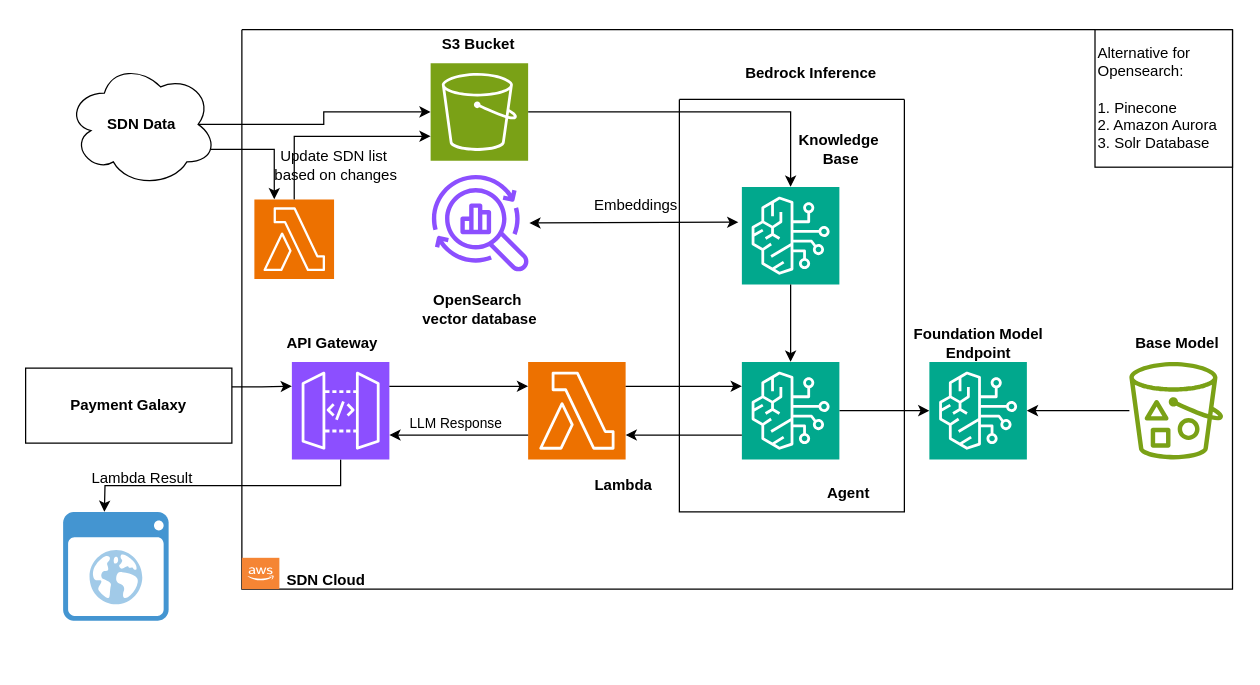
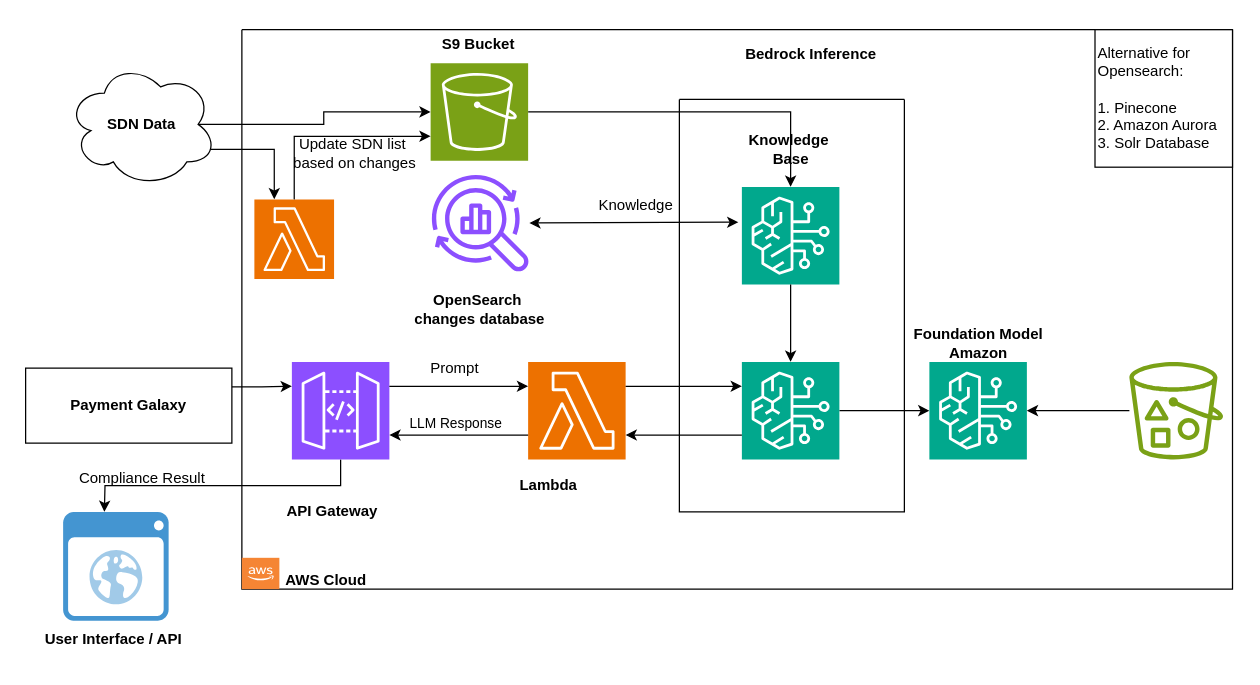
node "S3 Bucket": label "S3 Bucket" -> "S9 Bucket"
node "Bedrock Inference": moved (811, 73) -> (811, 55)
node "Knowledge Base": moved (841, 149) -> (791, 149)
node "Update SDN list based on changes": moved (336, 166) -> (354, 153)
node "Embeddings": label "Embeddings" -> "Knowledge"
node "OpenSearch vector database": label "OpenSearch vector database" -> "OpenSearch changes database"
node "API Gateway": moved (332, 343) -> (332, 512)
node "Foundation Model Endpoint": label "Foundation Model Endpoint" -> "Foundation Model Amazon"
node "Base Model": removed
node "Prompt": added
node "Lambda Result": label "Lambda Result" -> "Compliance Result"
node "Lambda": moved (623, 486) -> (548, 486)
node "Agent": removed
node "SDN Cloud": label "SDN Cloud" -> "AWS Cloud"
node "User Interface / API": added
